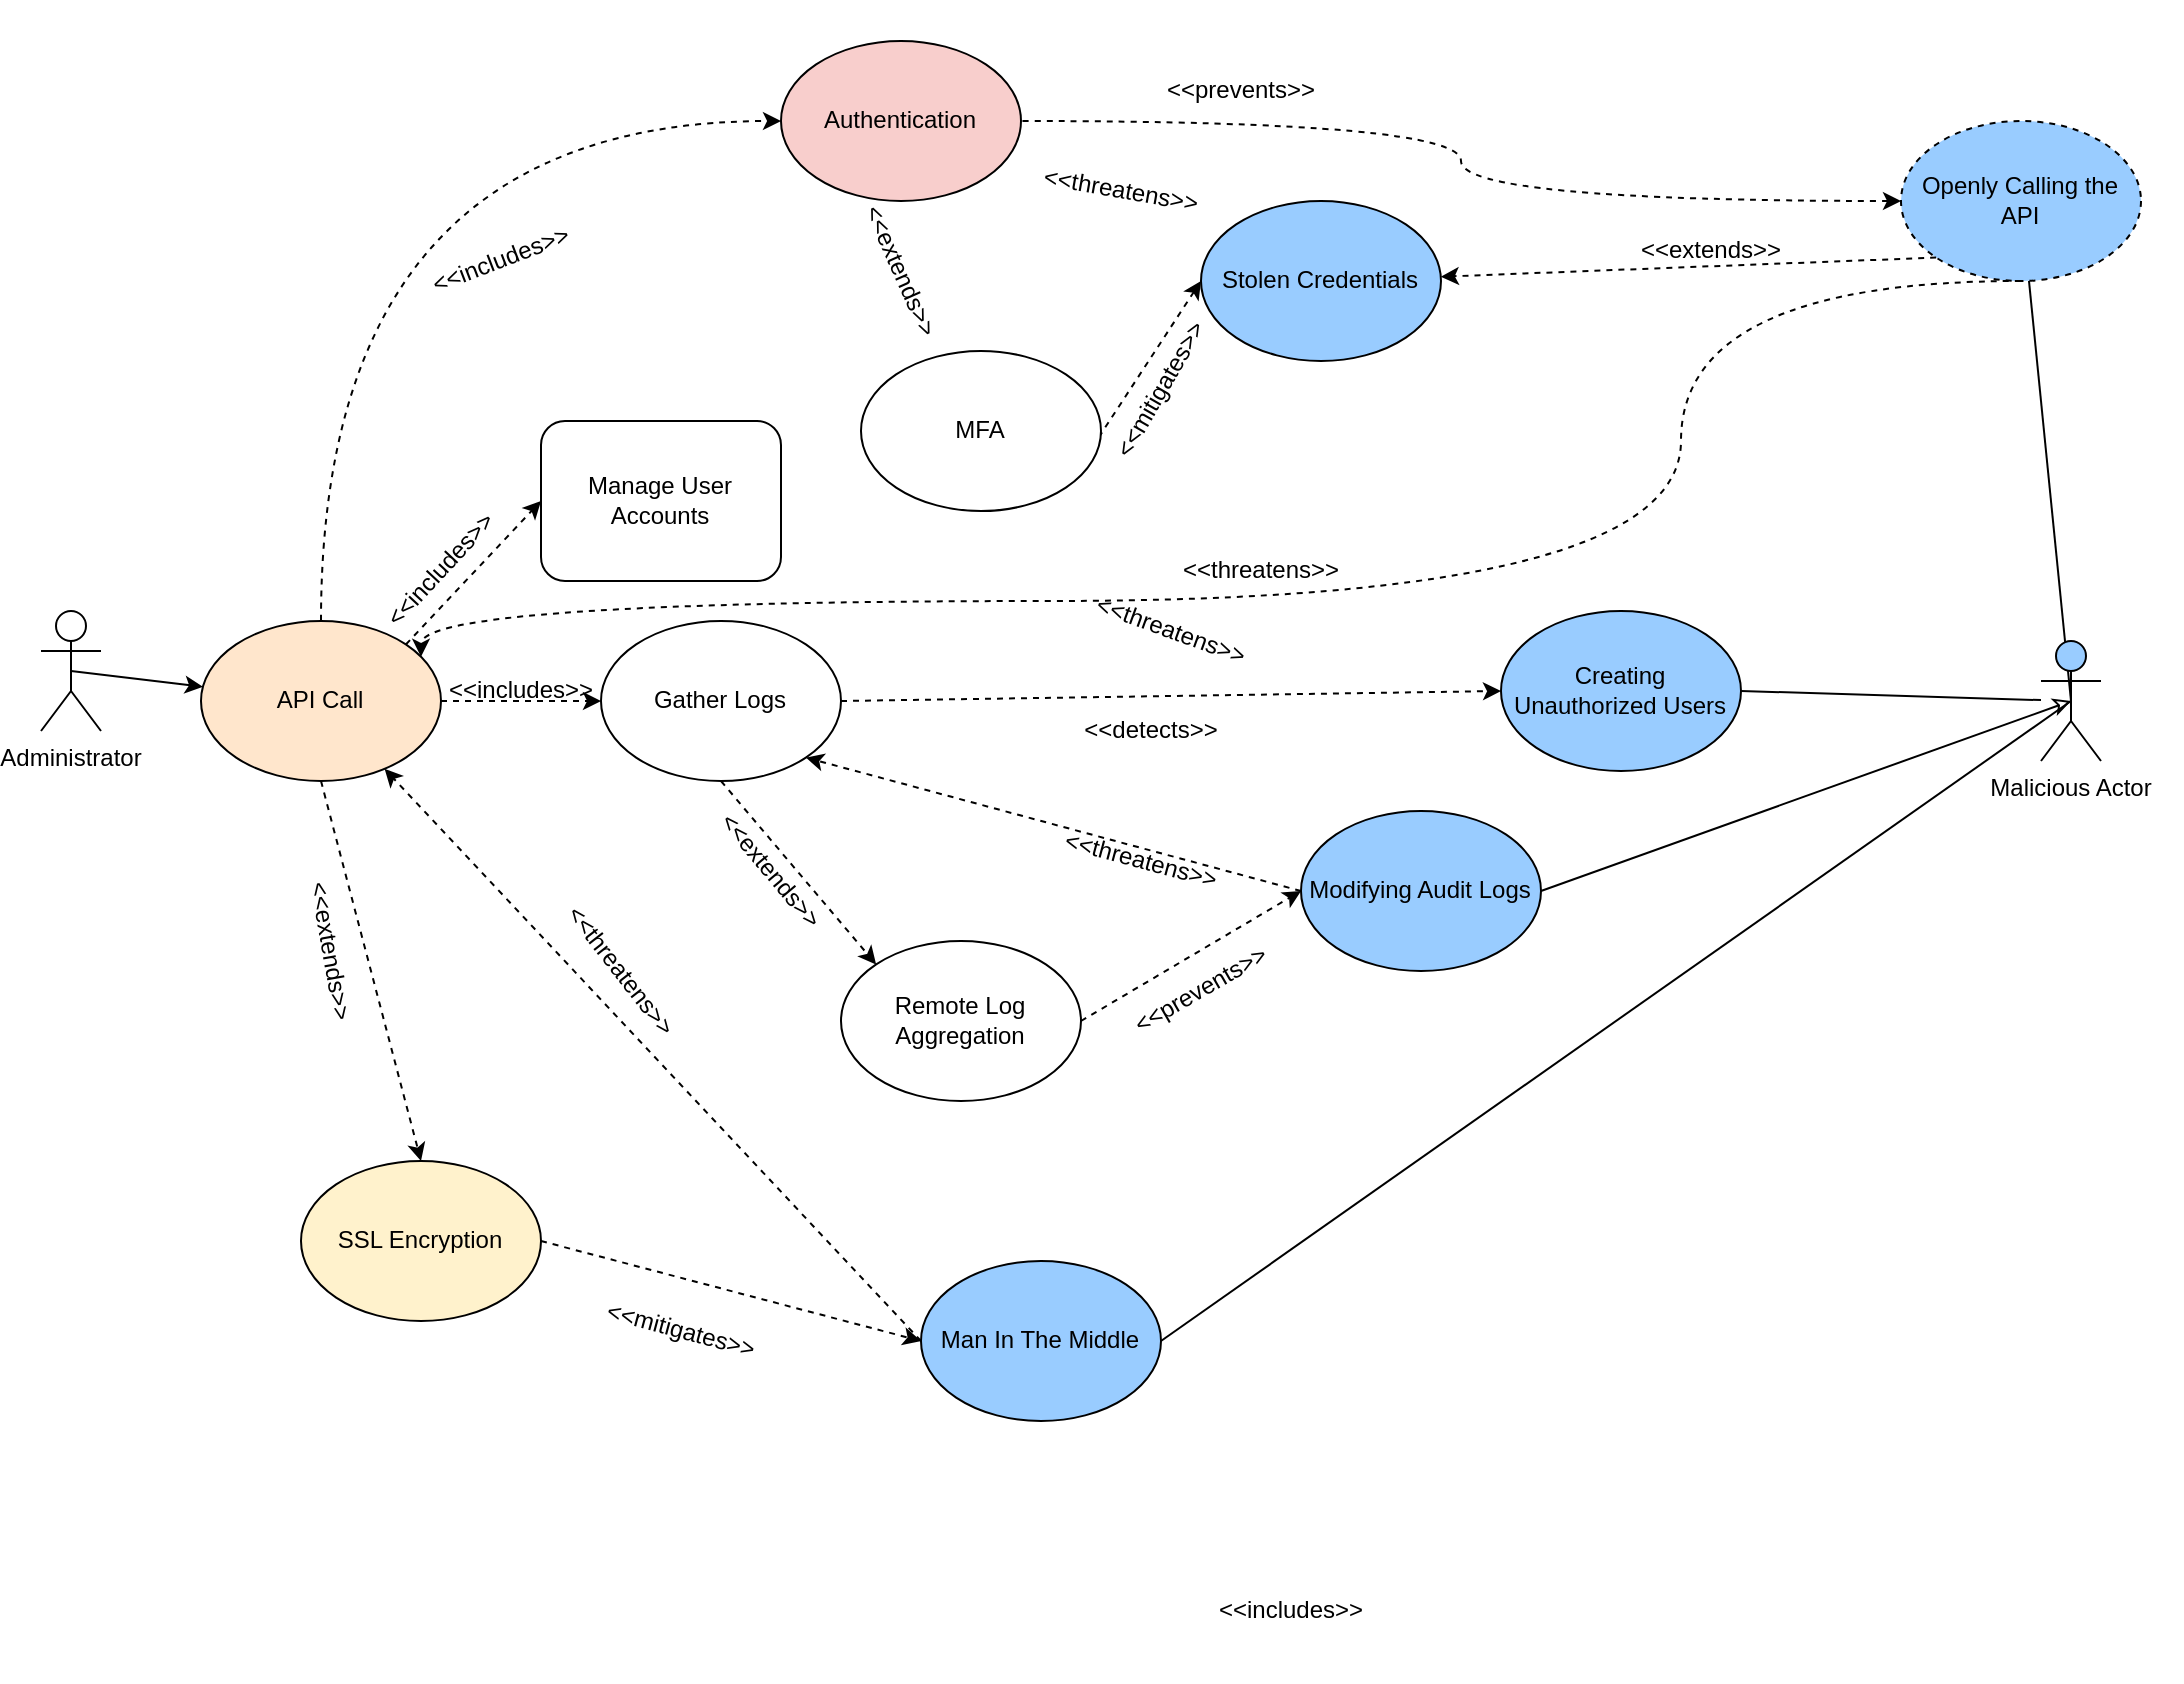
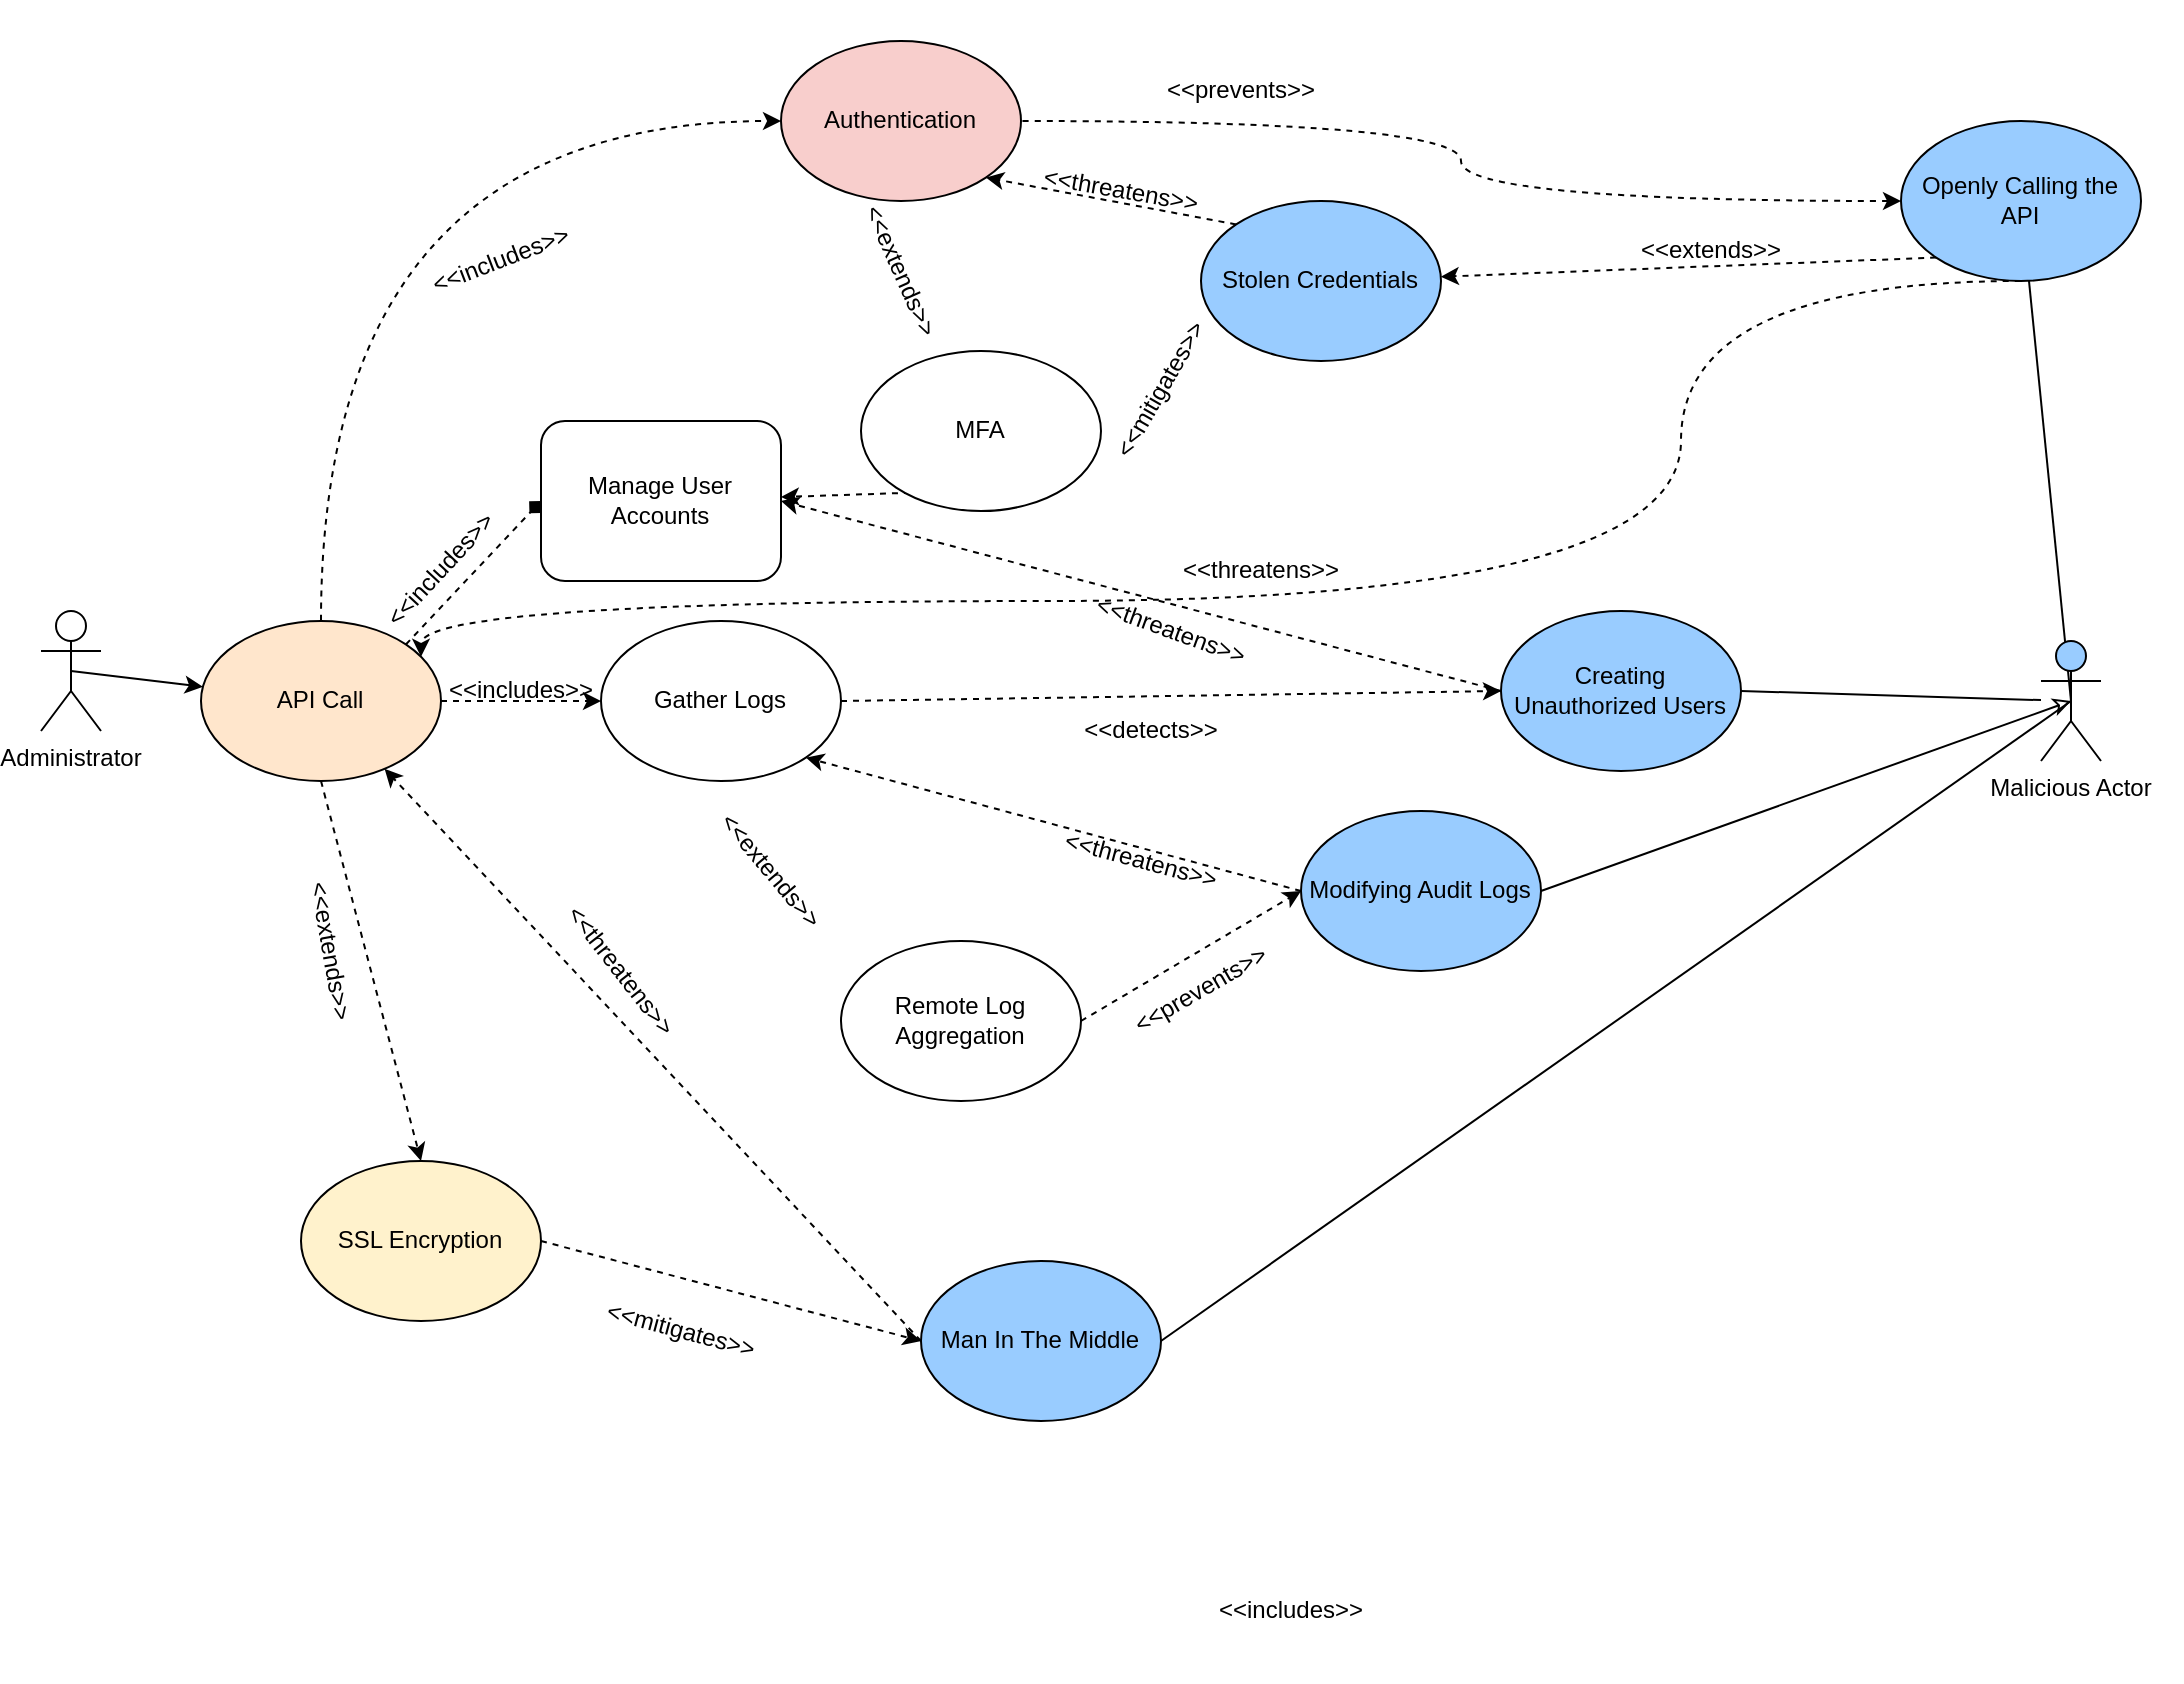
node "Openly Calling the API": style dashed -> solid
edge "Stolen Credentials" -> "Authentication": added
edge "MFA" -> "Stolen Credentials": now "MFA" -> "Manage User Accounts"
edge "API Call" -> "Manage User Accounts": arrowhead classic -> diamond
edge "Creating Unauthorized Users" -> "Manage User Accounts": added
edge "Gather Logs" -> "Remote Log Aggregation": removed
